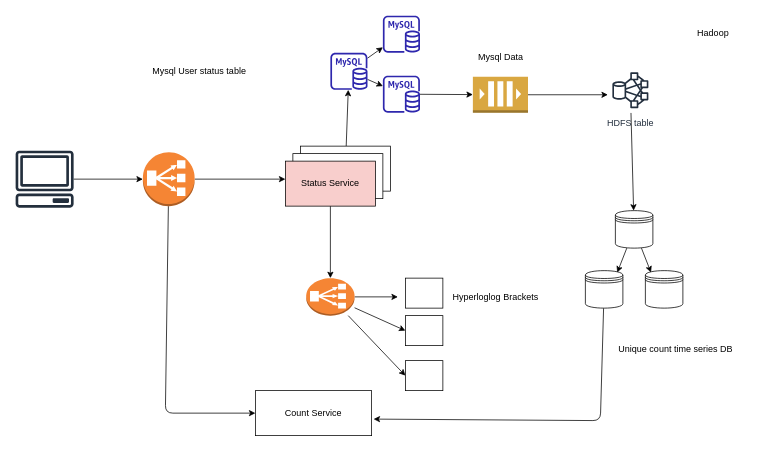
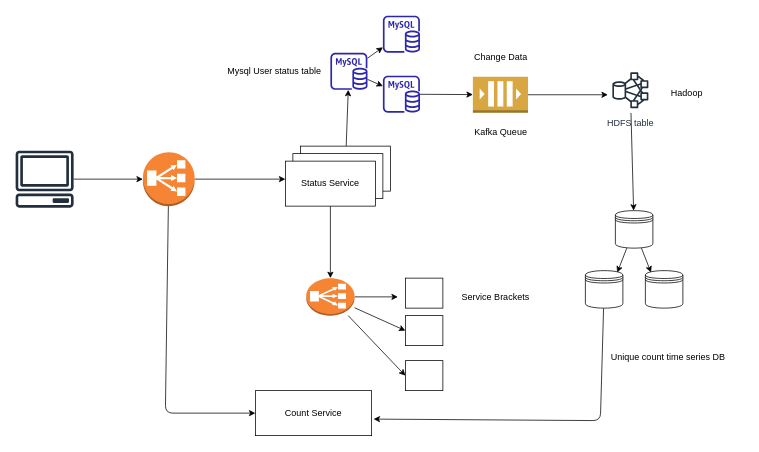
node "Hadoop": moved (713, 34) -> (687, 94)
node "Mysql Data": label "Mysql Data" -> "Change Data"
node "Mysql User status table": moved (199, 71) -> (274, 71)
node "Kafka Queue": added
node "Status Service": fillcolor #f8cecc -> #ffffff
node "Hyperloglog Brackets": label "Hyperloglog Brackets" -> "Service Brackets"
node "Unique count time series DB": moved (675, 349) -> (668, 357)
